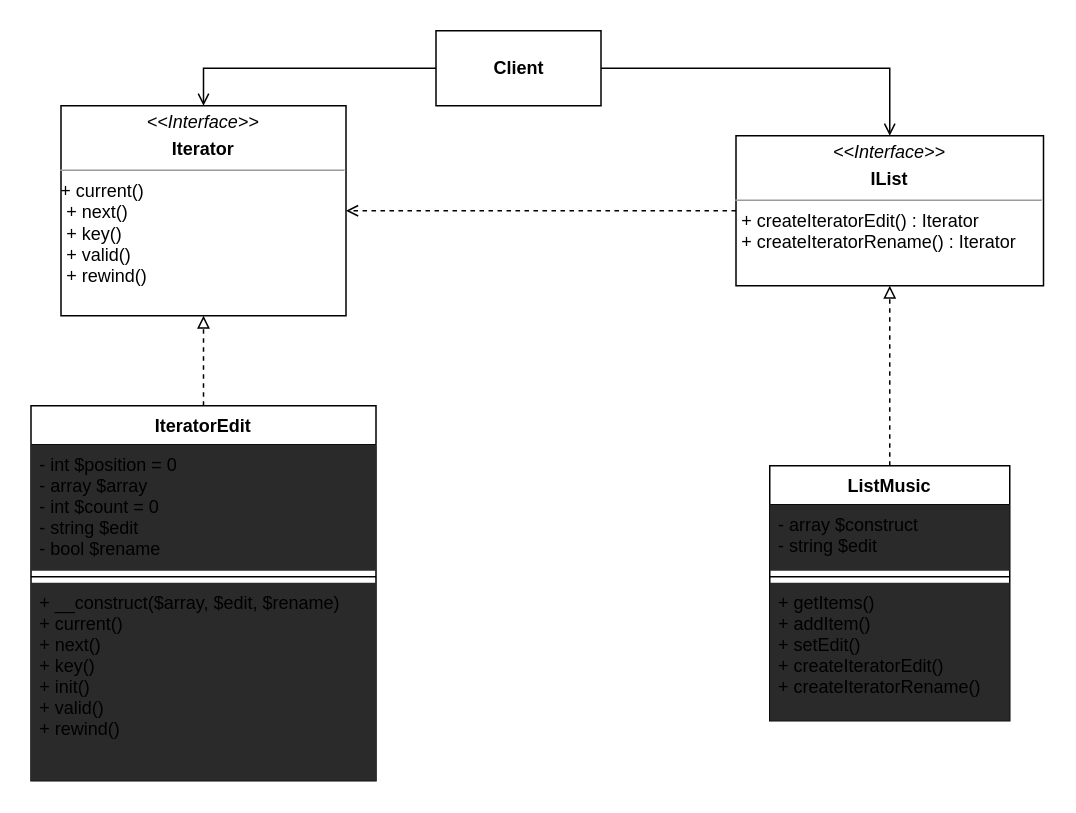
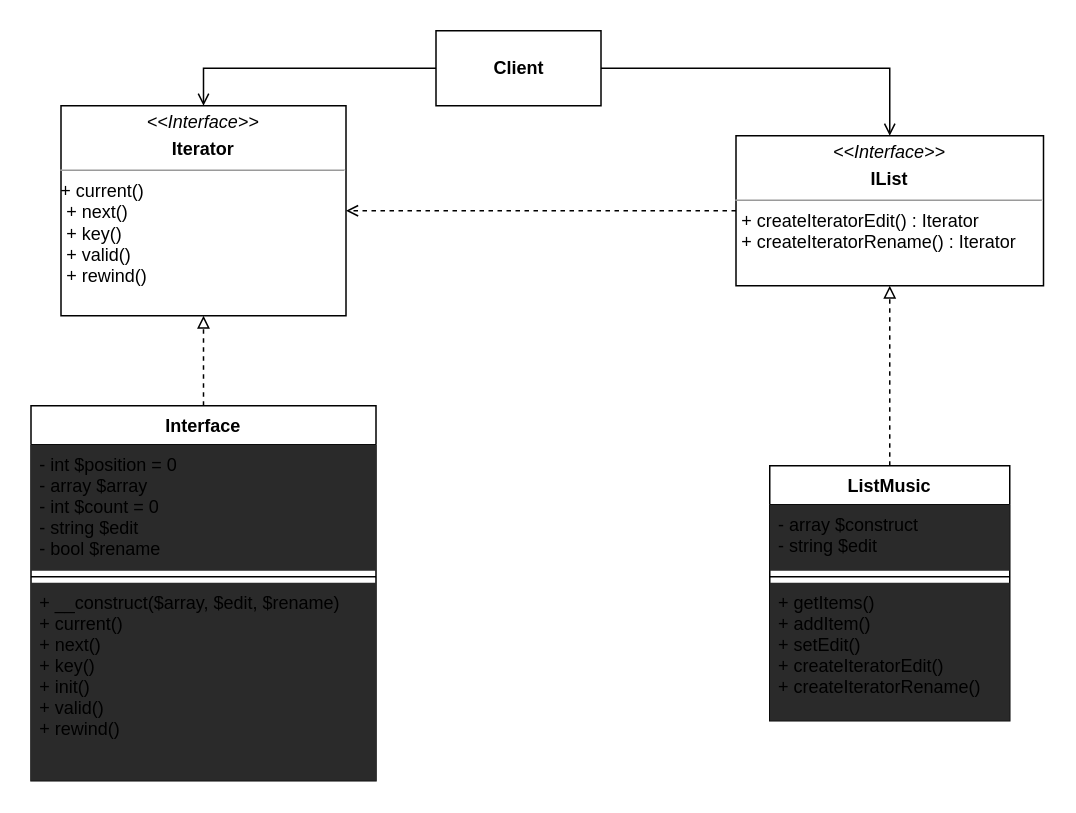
node "IteratorEdit": label "IteratorEdit" -> "Interface"
